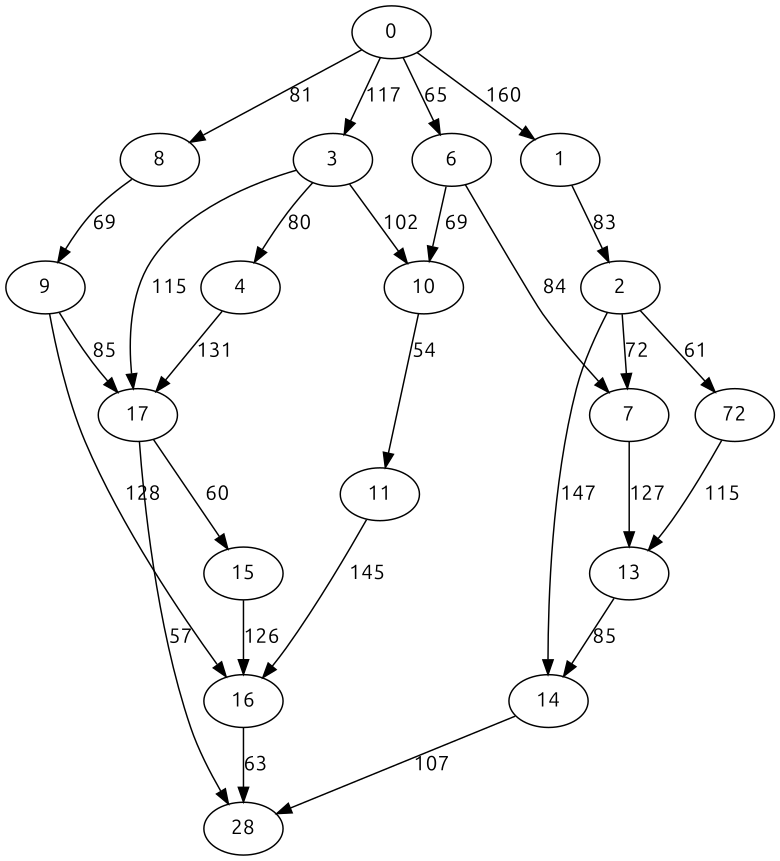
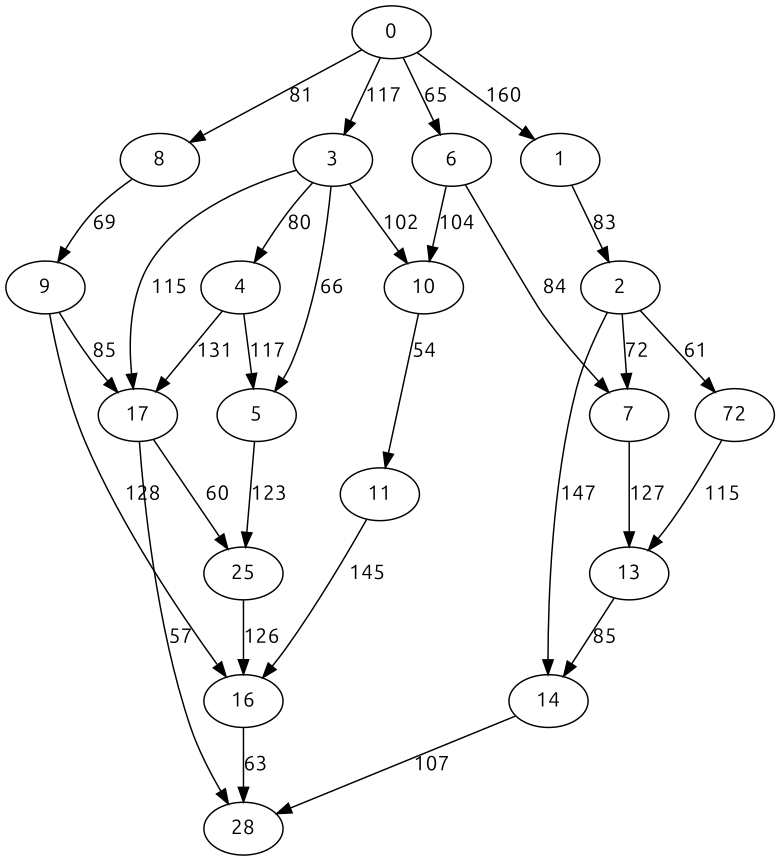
edge "6" -> "10": label "69" -> "104"
node "5": added
node "15": label "15" -> "25"
